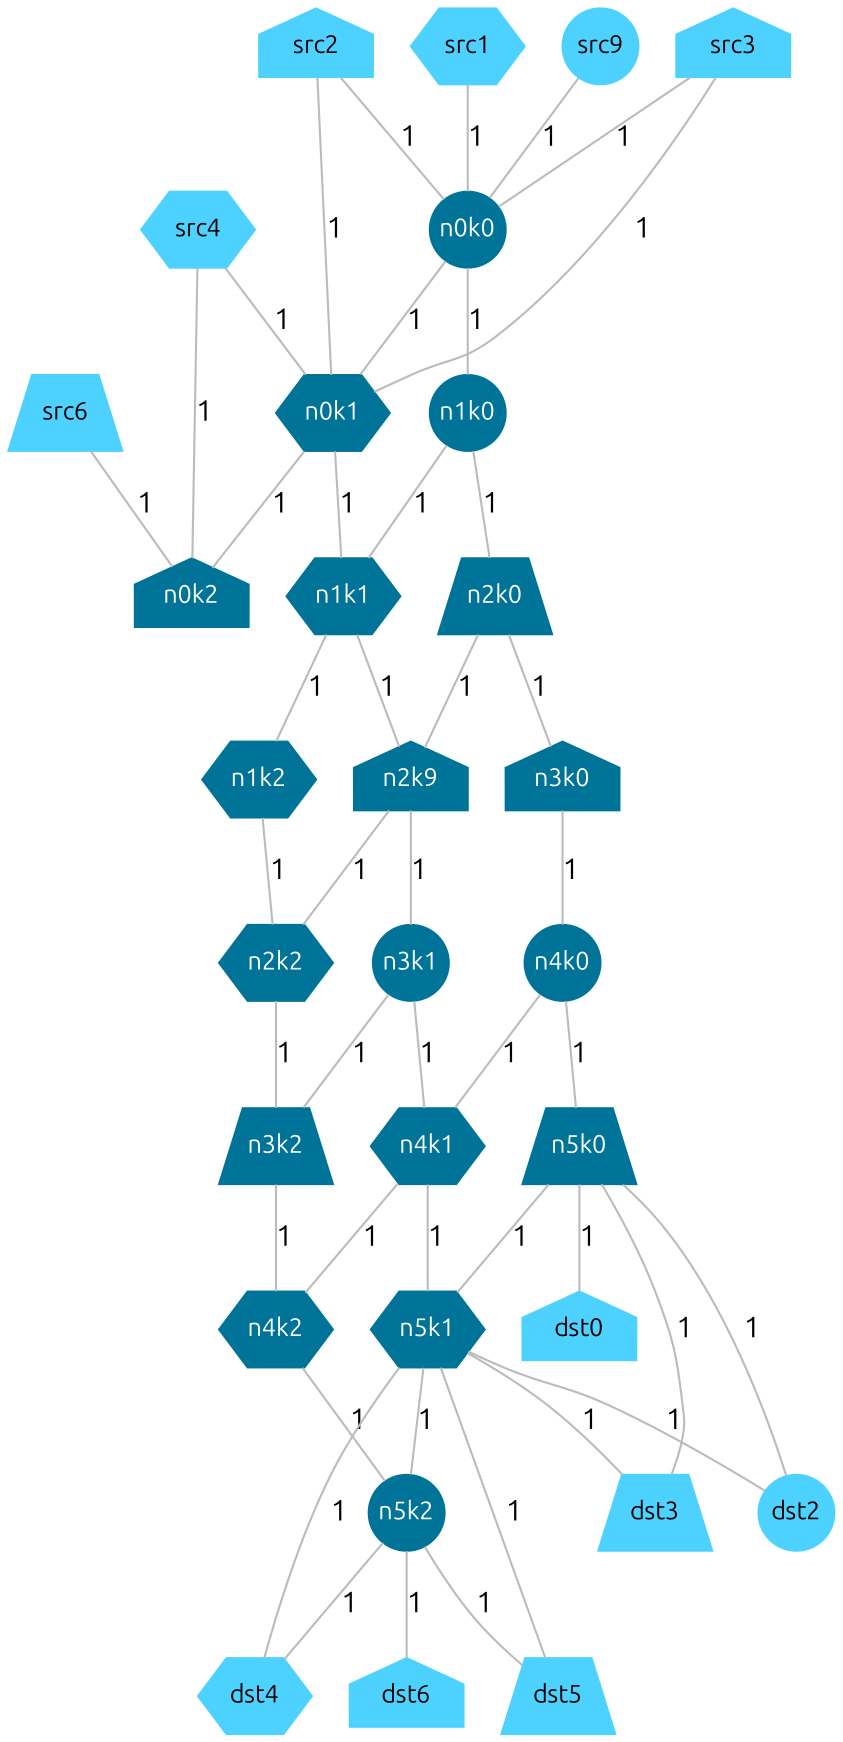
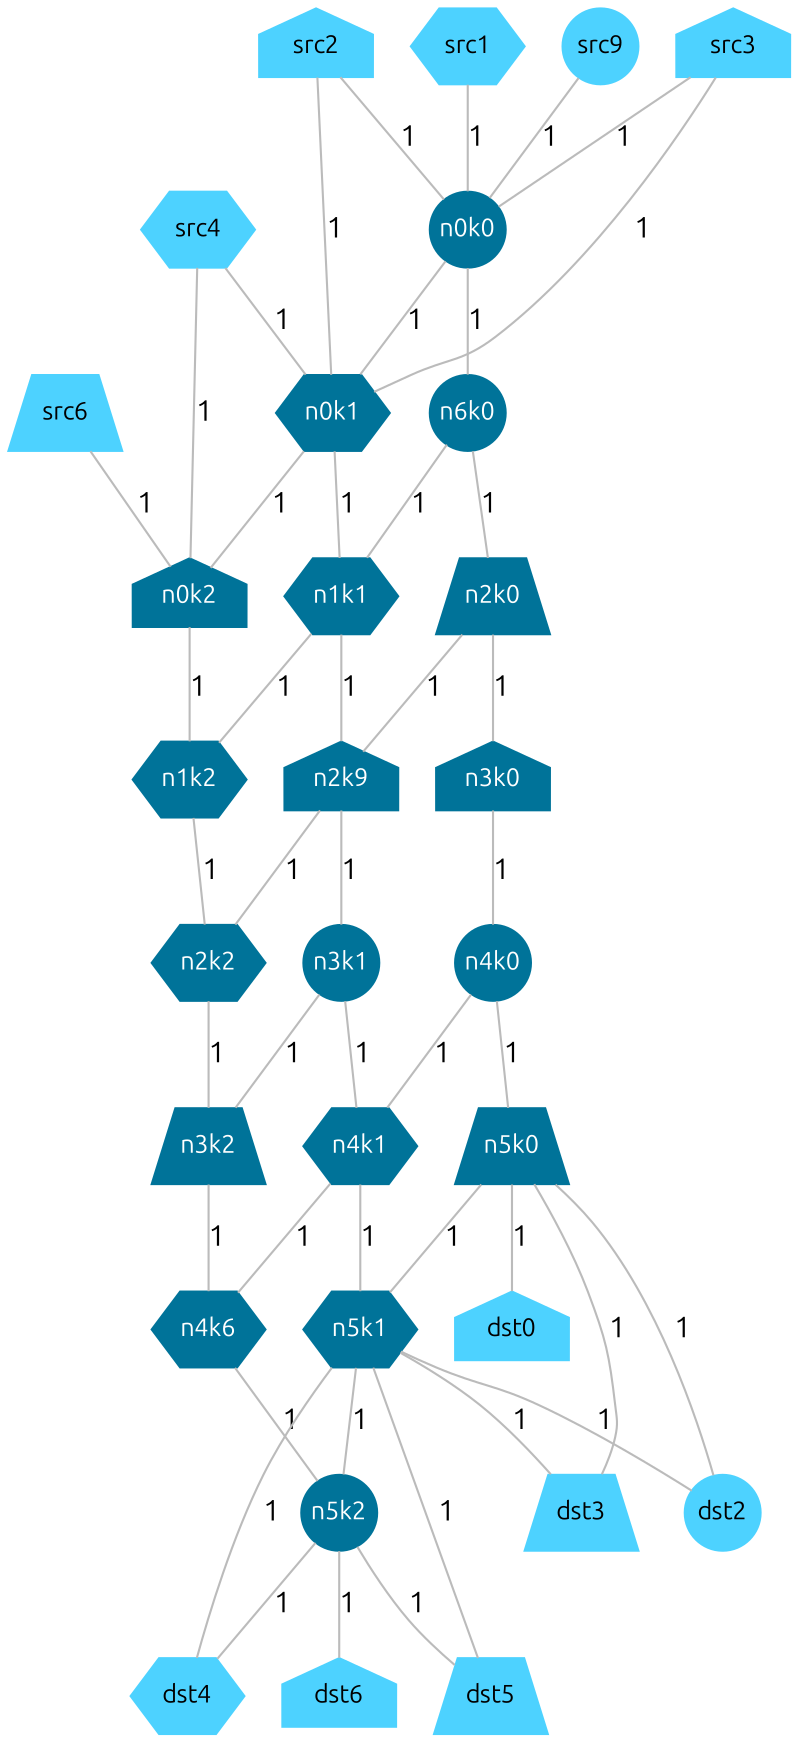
node "n1k0": label "n1k0" -> "n6k0"
edge "n0k2" -- "n1k2": added, label "1"
node "n4k2": label "n4k2" -> "n4k6"
